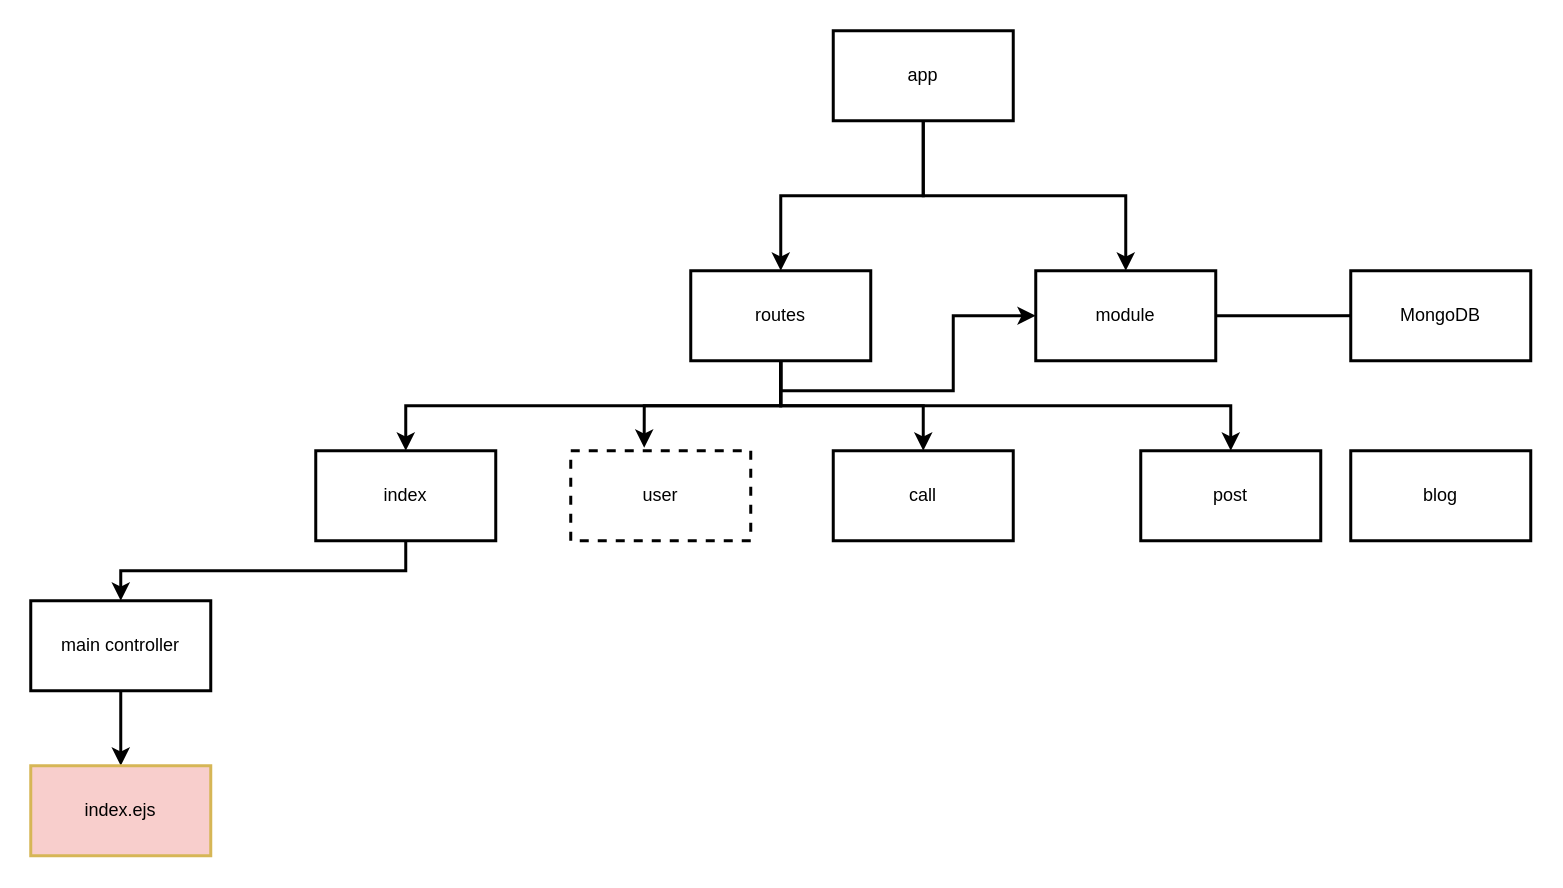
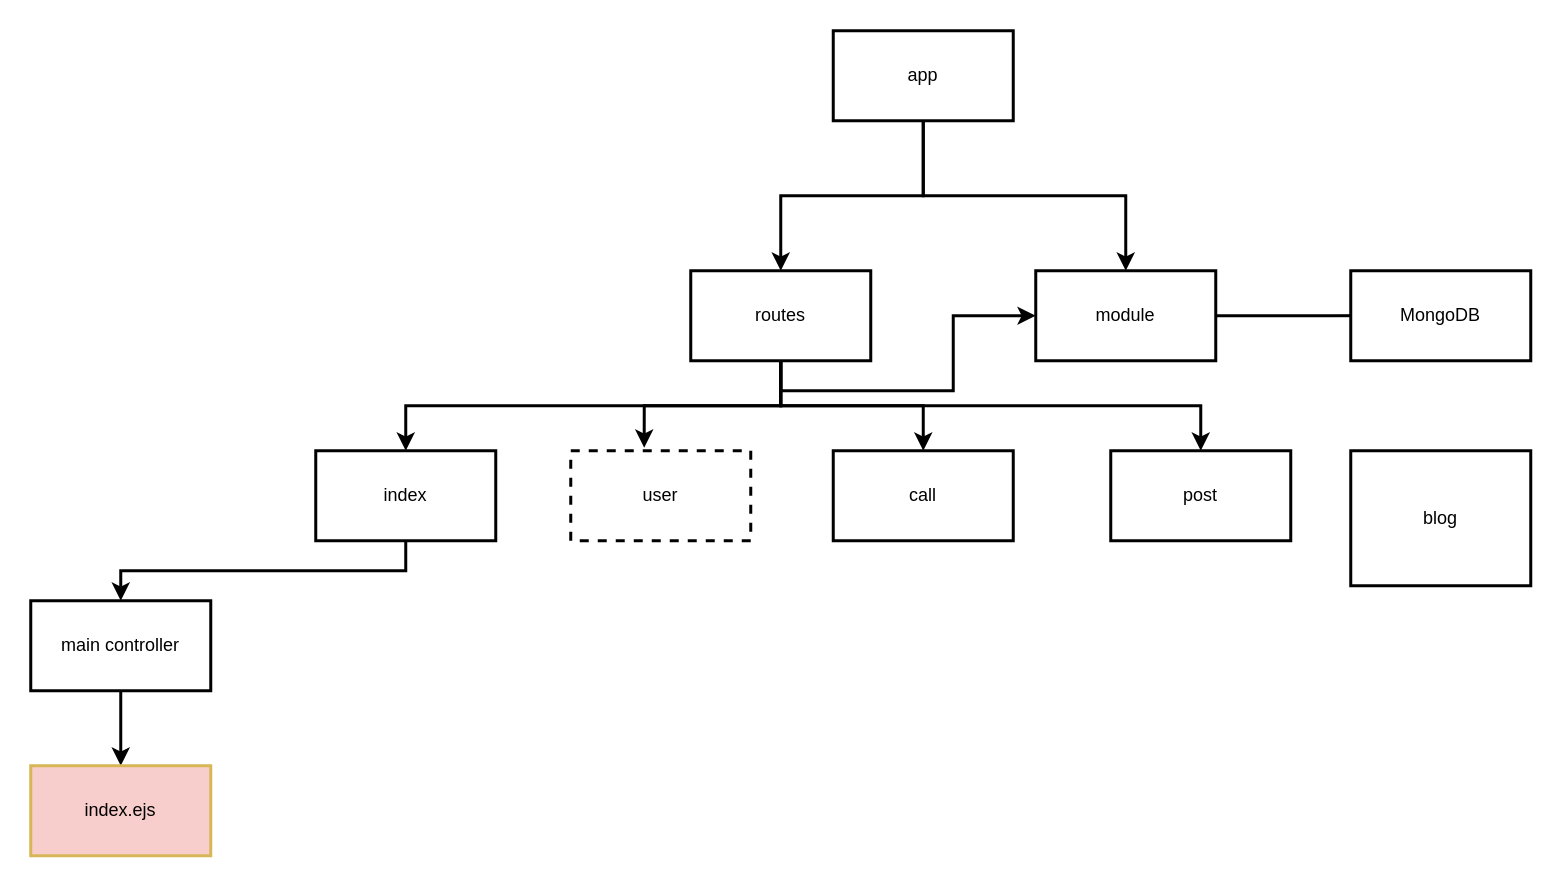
node "post": moved (1231, 496) -> (1201, 496)
node "blog": size 180x90 -> 180x135
